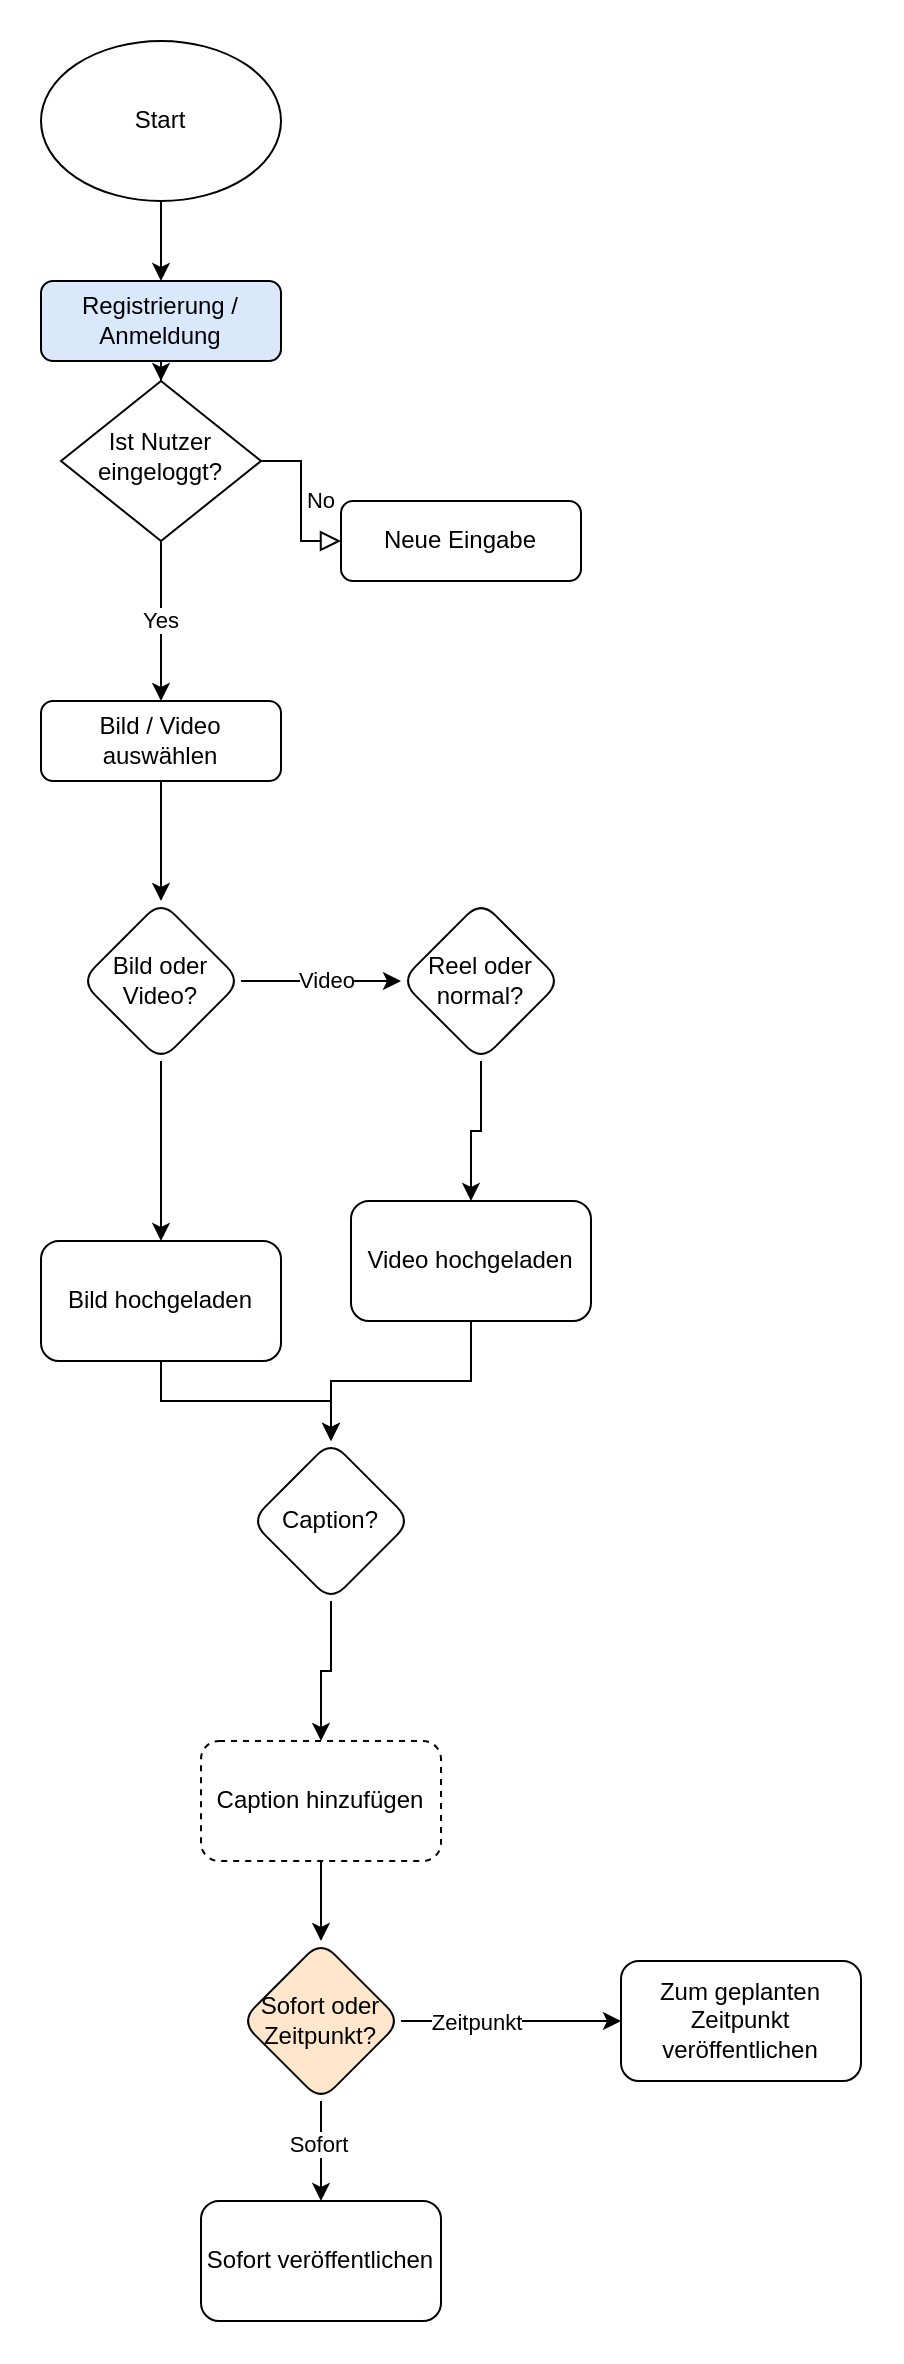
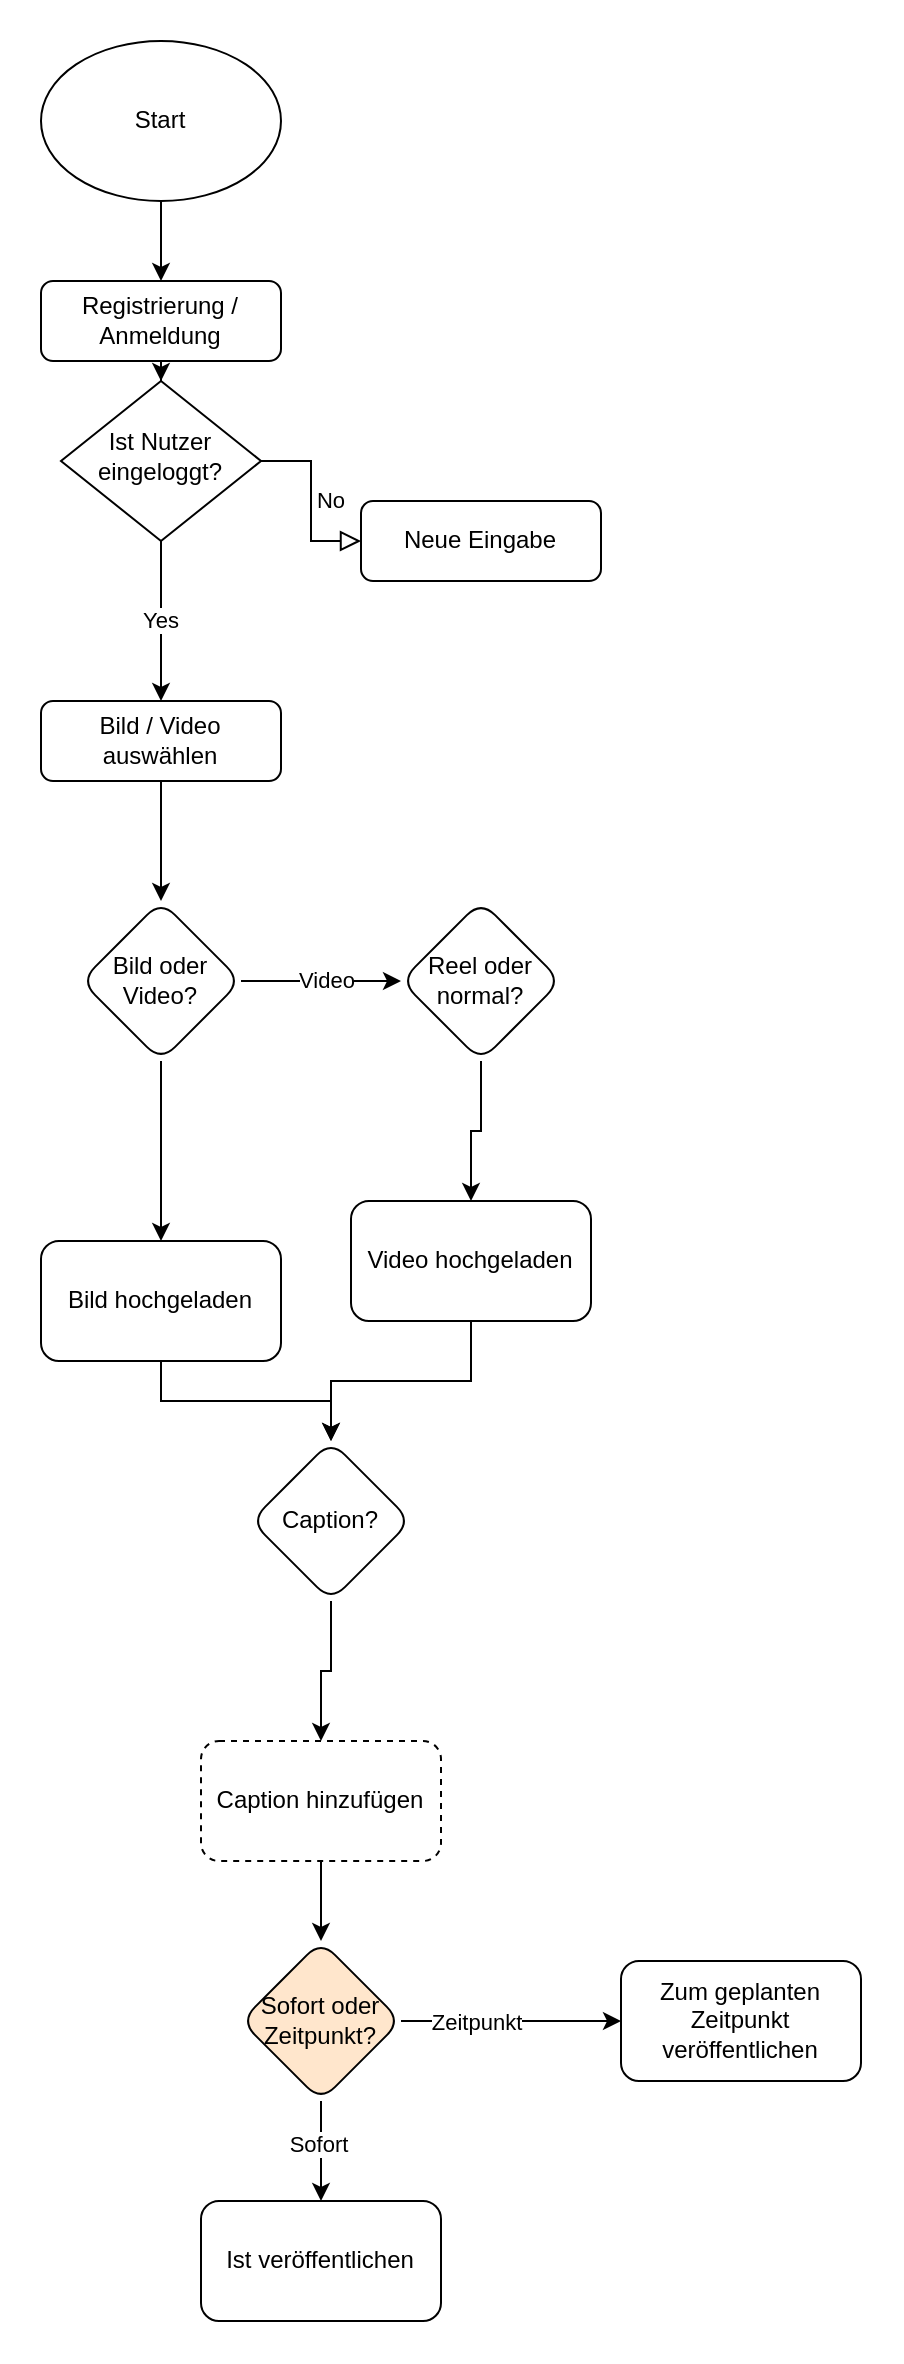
node "Registrierung / Anmeldung": fillcolor #dae8fc -> #ffffff
node "Neue Eingabe": moved (461, 541) -> (481, 541)
node "Sofort veröffentlichen": label "Sofort veröffentlichen" -> "Ist veröffentlichen"
